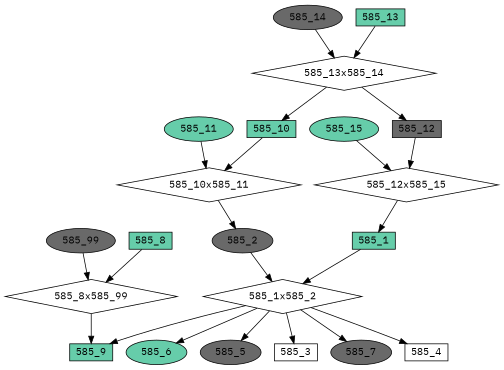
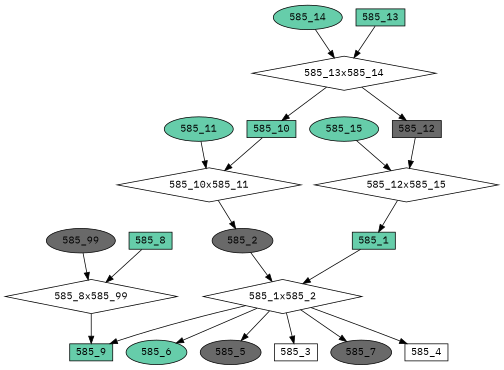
node "585_14": fillcolor dimgrey -> aquamarine3
